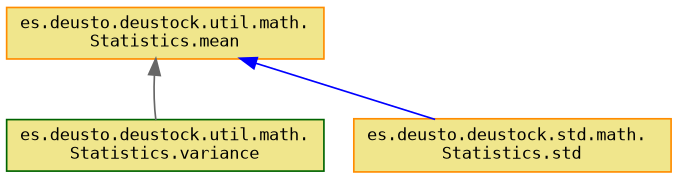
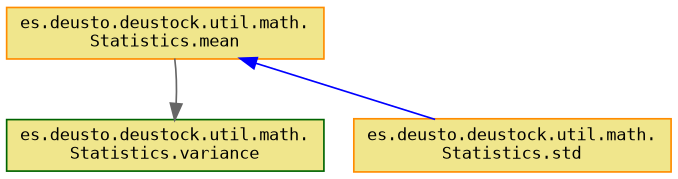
edge "es.deusto.deustock.util.math. Statistics.variance" -> "es.deusto.deustock.util.math. Statistics.mean": reversed
node "es.deusto.deustock.std.math. Statistics.std": label "es.deusto.deustock.std.math. Statistics.std" -> "es.deusto.deustock.util.math. Statistics.std"
